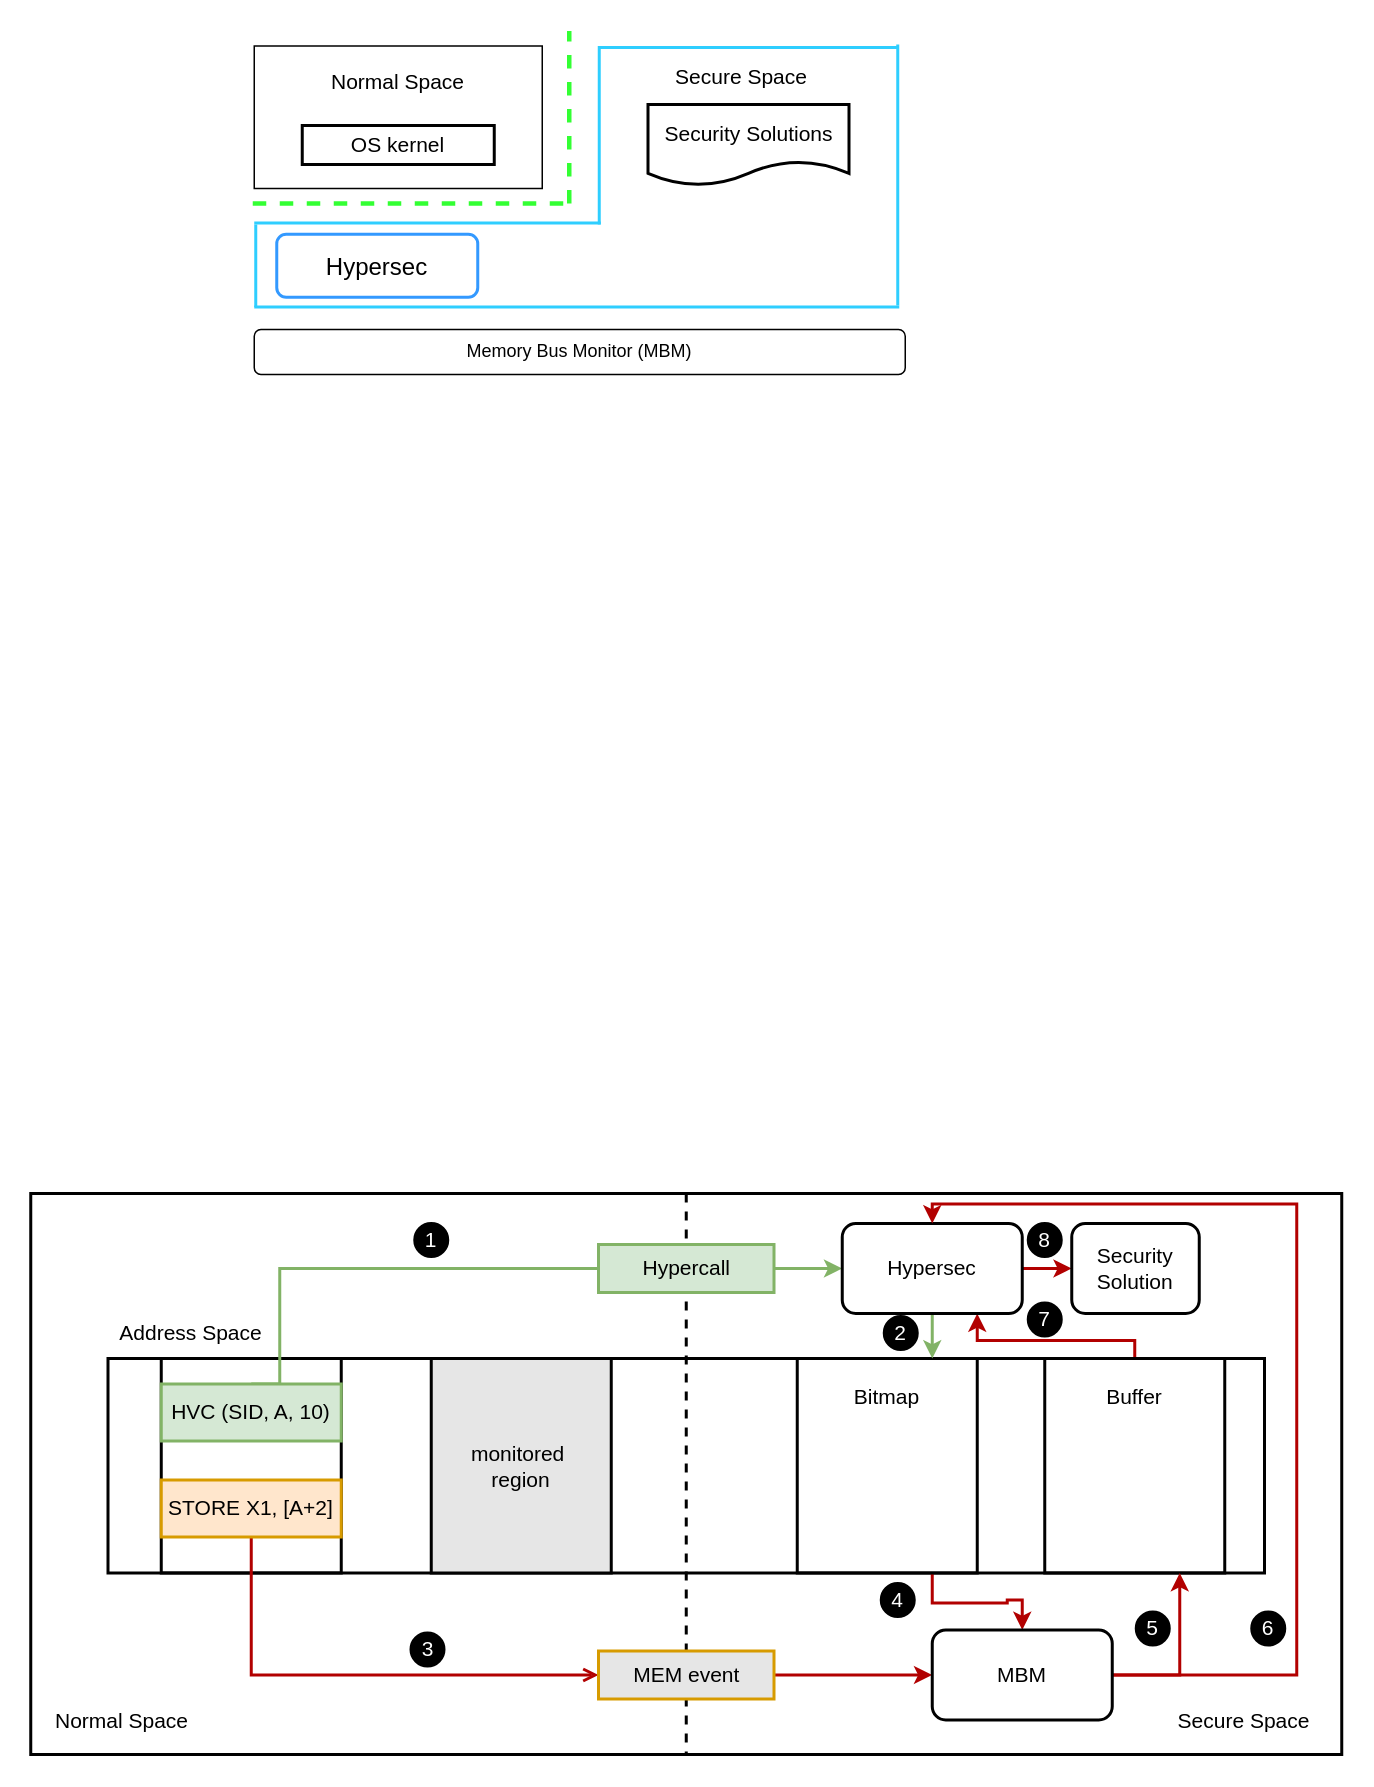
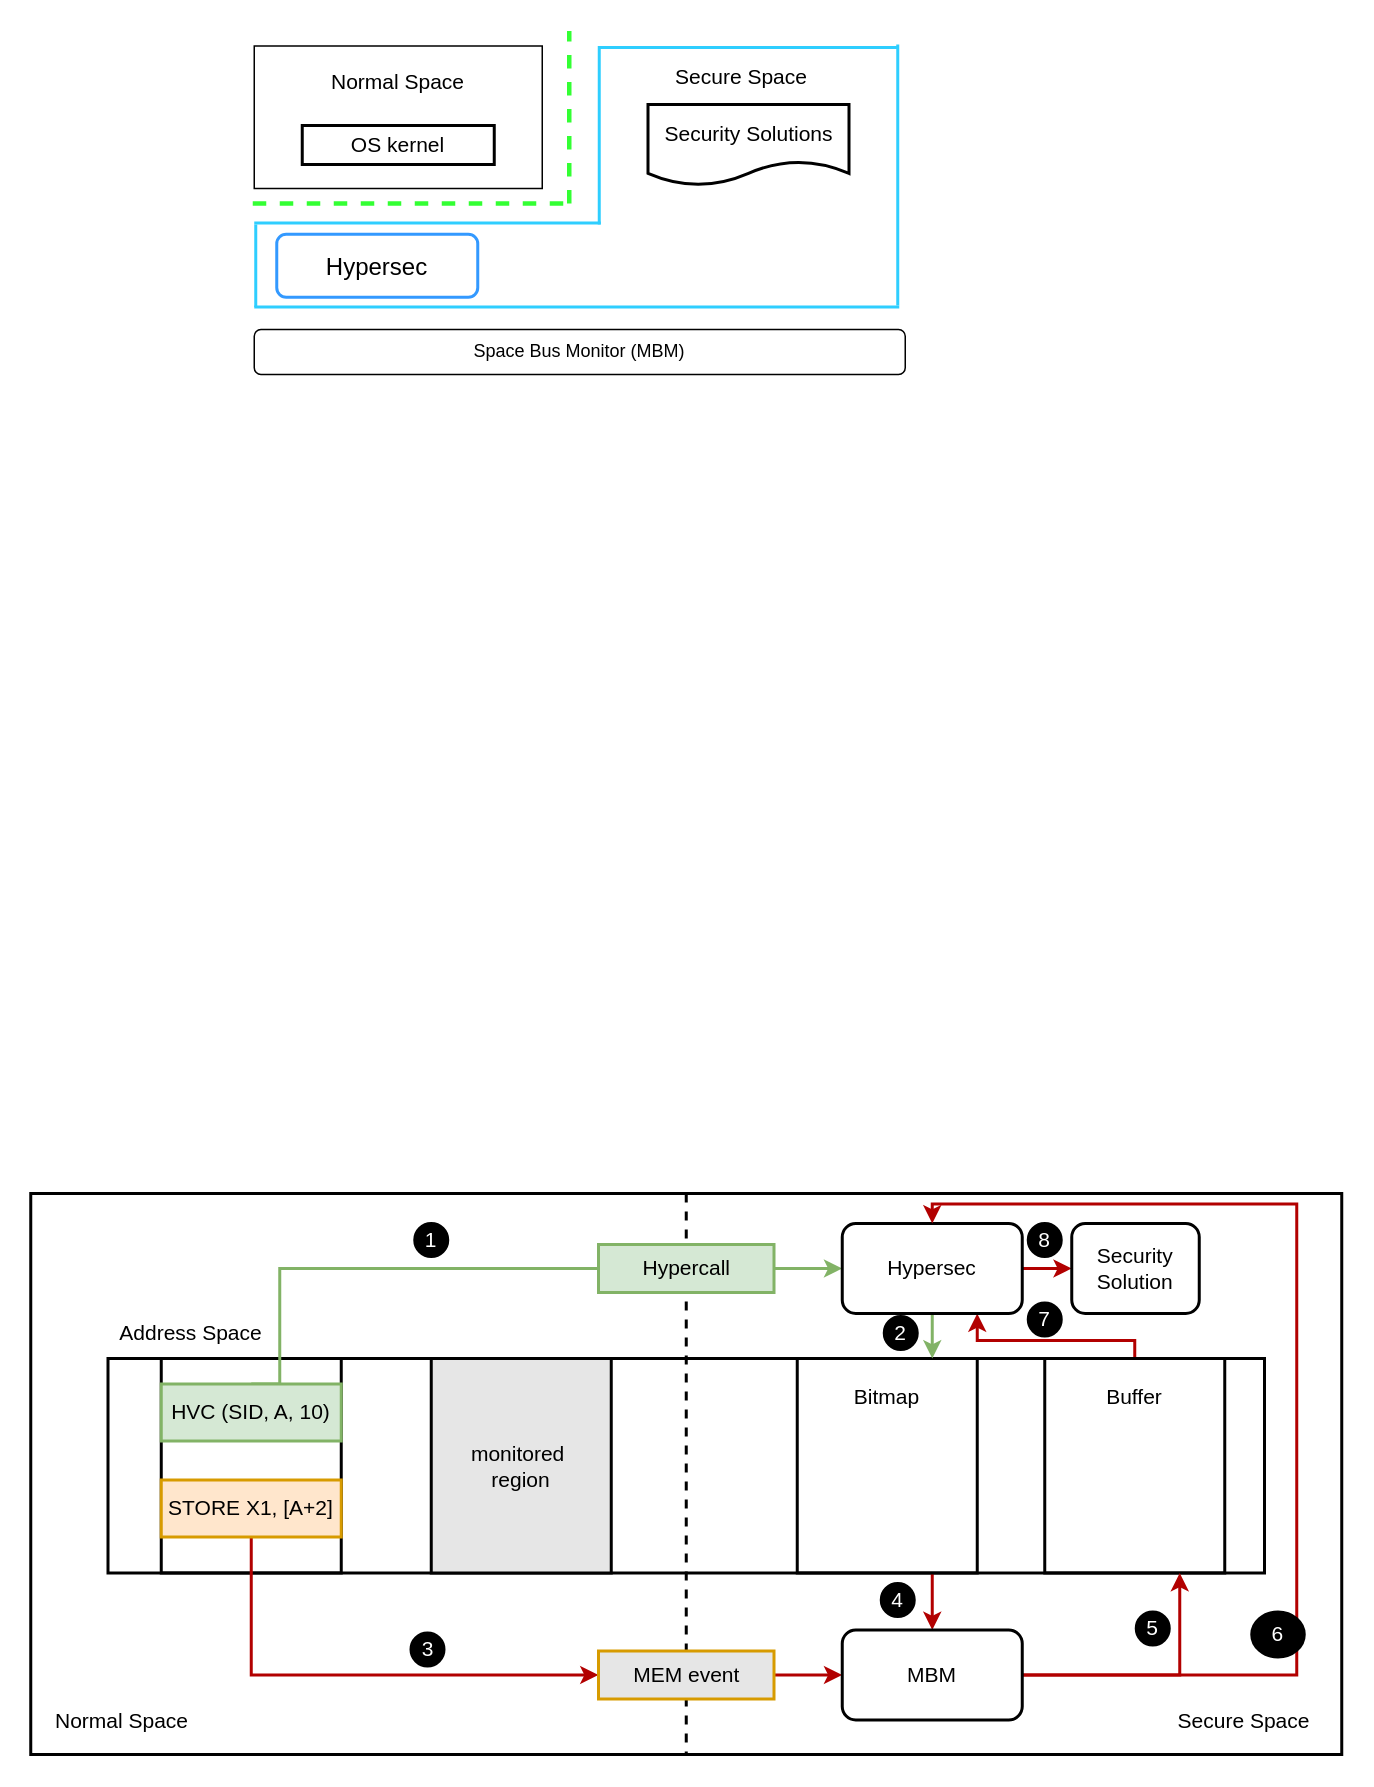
node "Memory Bus Monitor (MBM)": label "Memory Bus Monitor (MBM)" -> "Space Bus Monitor (MBM)"
node "6": size 33x33 -> 53x45
edge "STORE X1, [A+2]" -> "MEM event": arrowhead open -> classic
node "MBM": moved (1022, 1675) -> (932, 1675)
